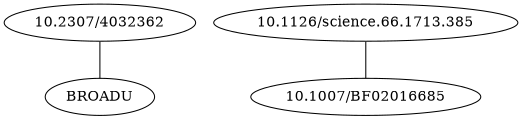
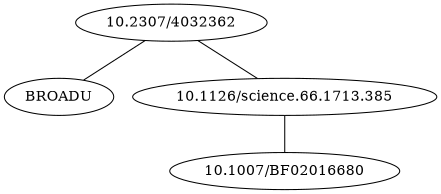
edge "10.2307/4032362" -- "10.1126/science.66.1713.385": added
node "10.1007/BF02016685": label "10.1007/BF02016685" -> "10.1007/BF02016680"
